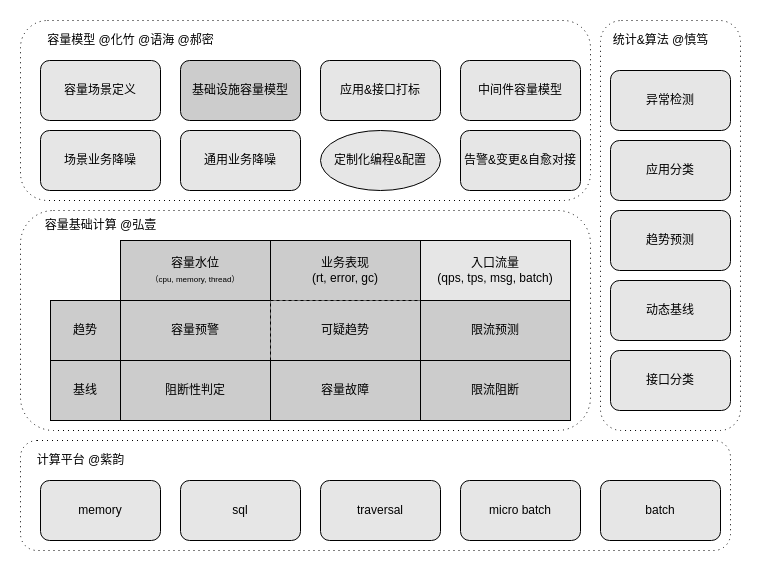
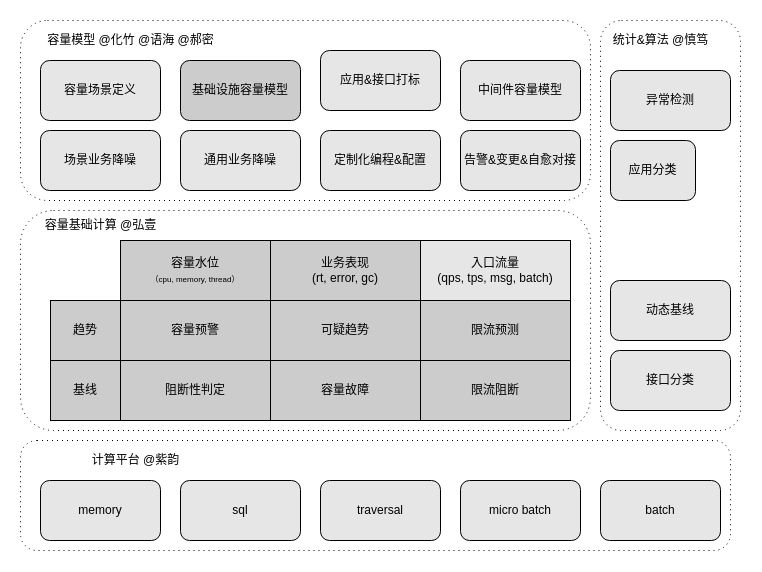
node "应用&接口打标": moved (381, 91) -> (381, 81)
node "定制化编程&配置": shape ellipse -> rounded rectangle
node "应用分类": size 120x60 -> 85x60
node "趋势预测": removed
node "可疑趋势": style dashed -> solid
node "计算平台 @紫韵": moved (81, 461) -> (136, 461)
